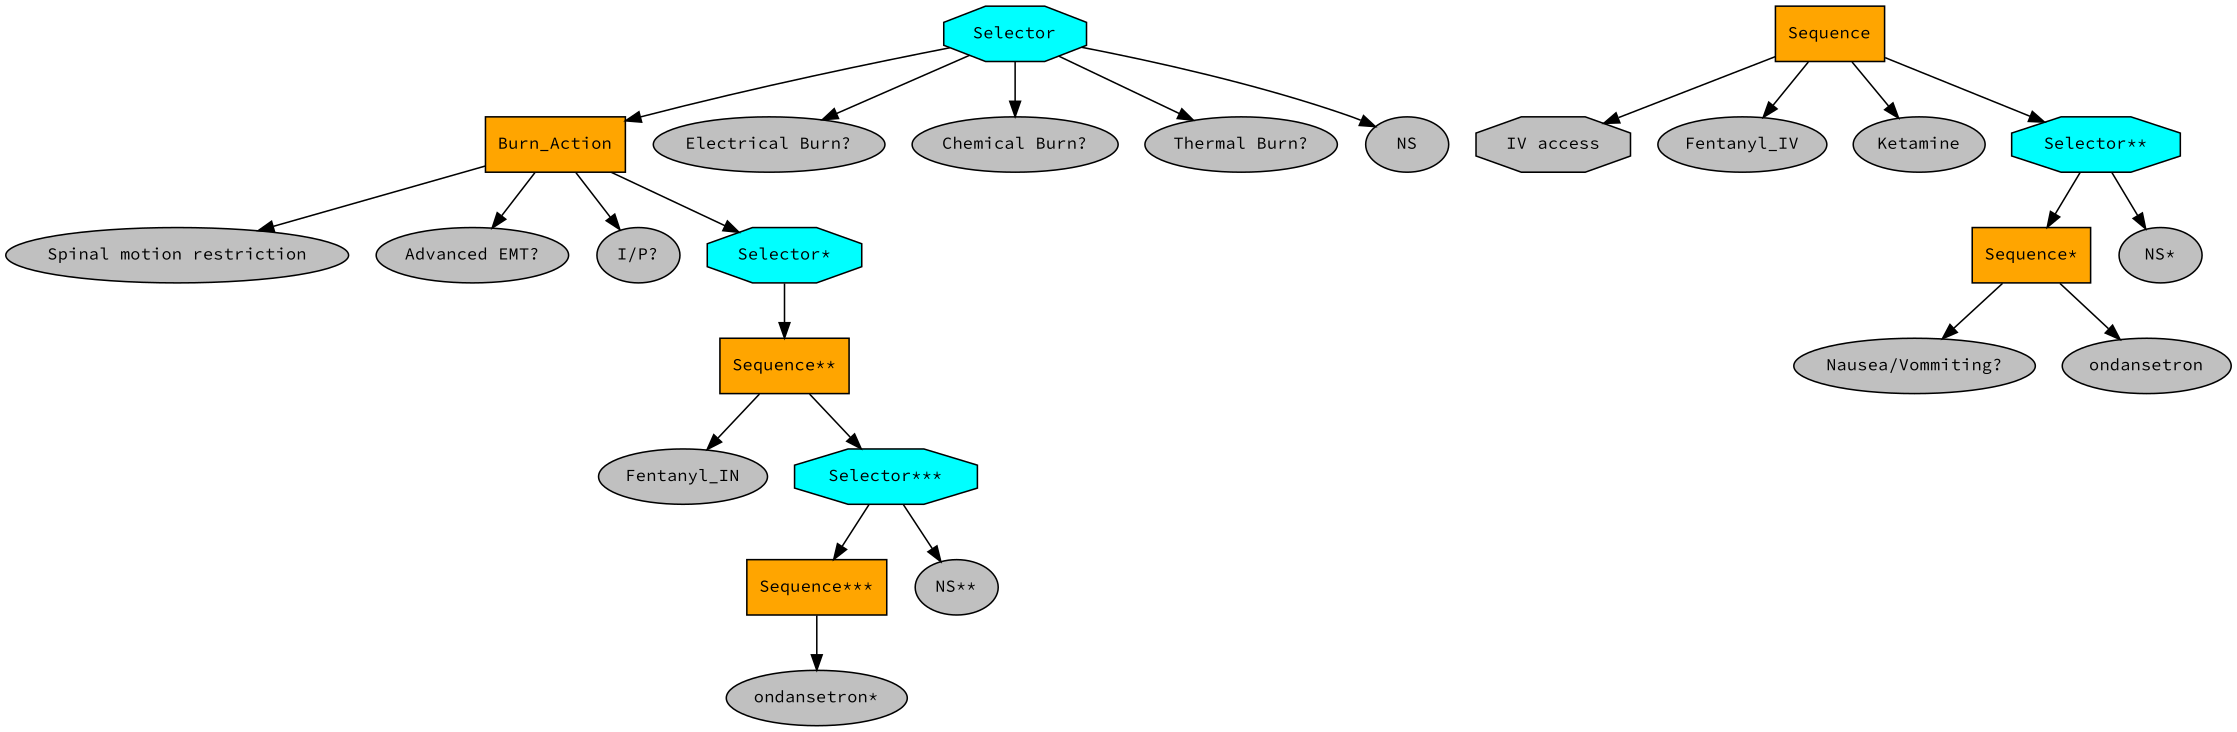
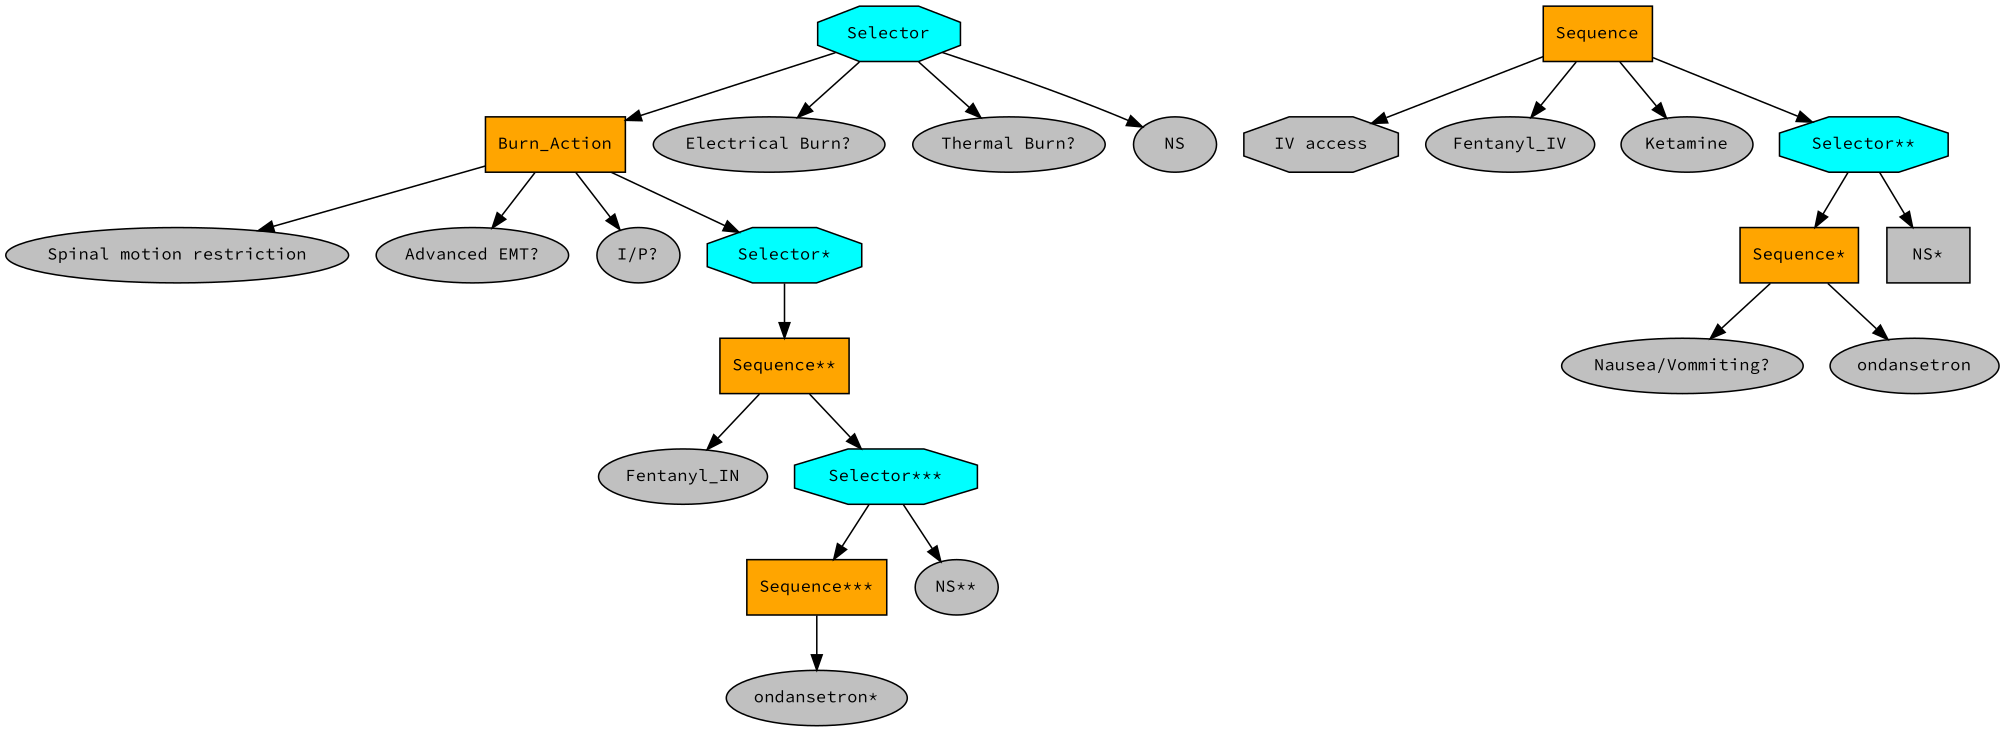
node "Chemical Burn?": removed
node "NS*": shape ellipse -> box
